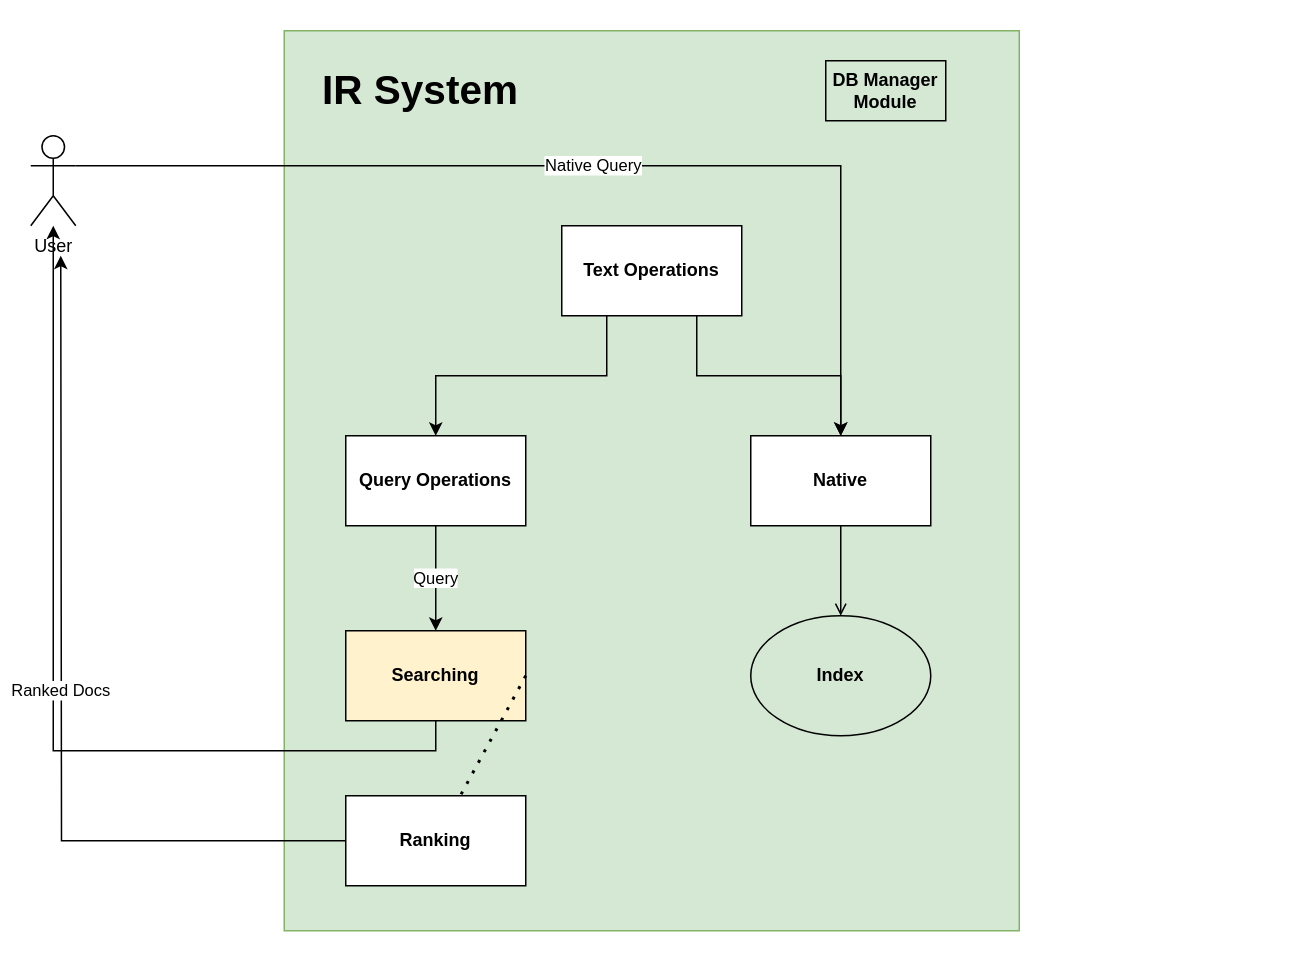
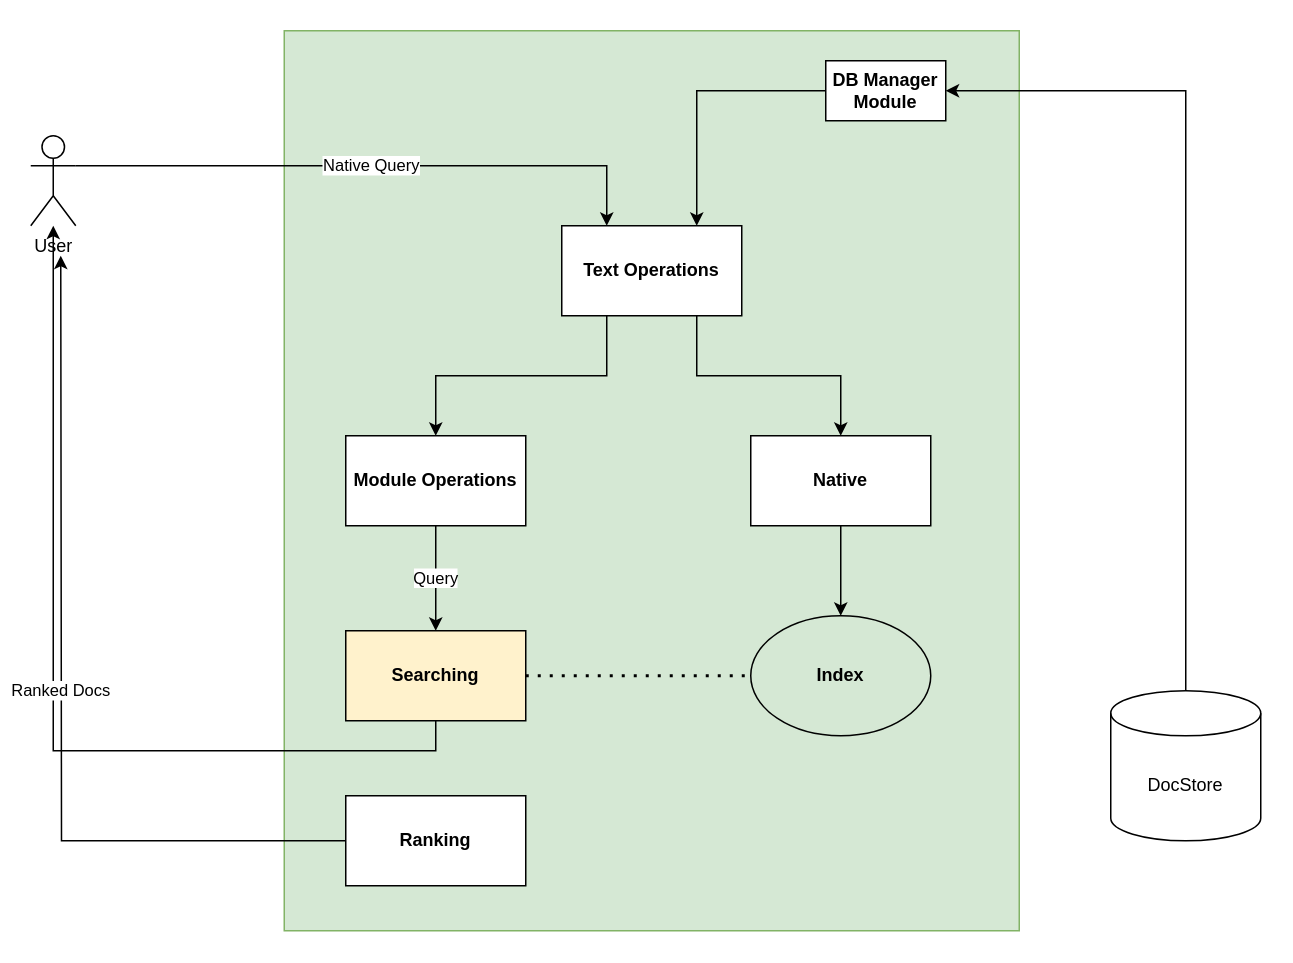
node "IR System": removed
edge "DB Manager Module" -> "Text Operations": added
node "DB Manager Module": fillcolor #d5e8d4 -> #ffffff
edge "User" -> "Native": now "User" -> "Text Operations"
edge "DocStore" -> "DB Manager Module": added
node "Query Operations": label "Query Operations" -> "Module Operations"
edge "Native" -> "Index": arrowhead open -> classic
edge "Searching" -- "Ranking": now "Searching" -- "Index"
node "DocStore": added
